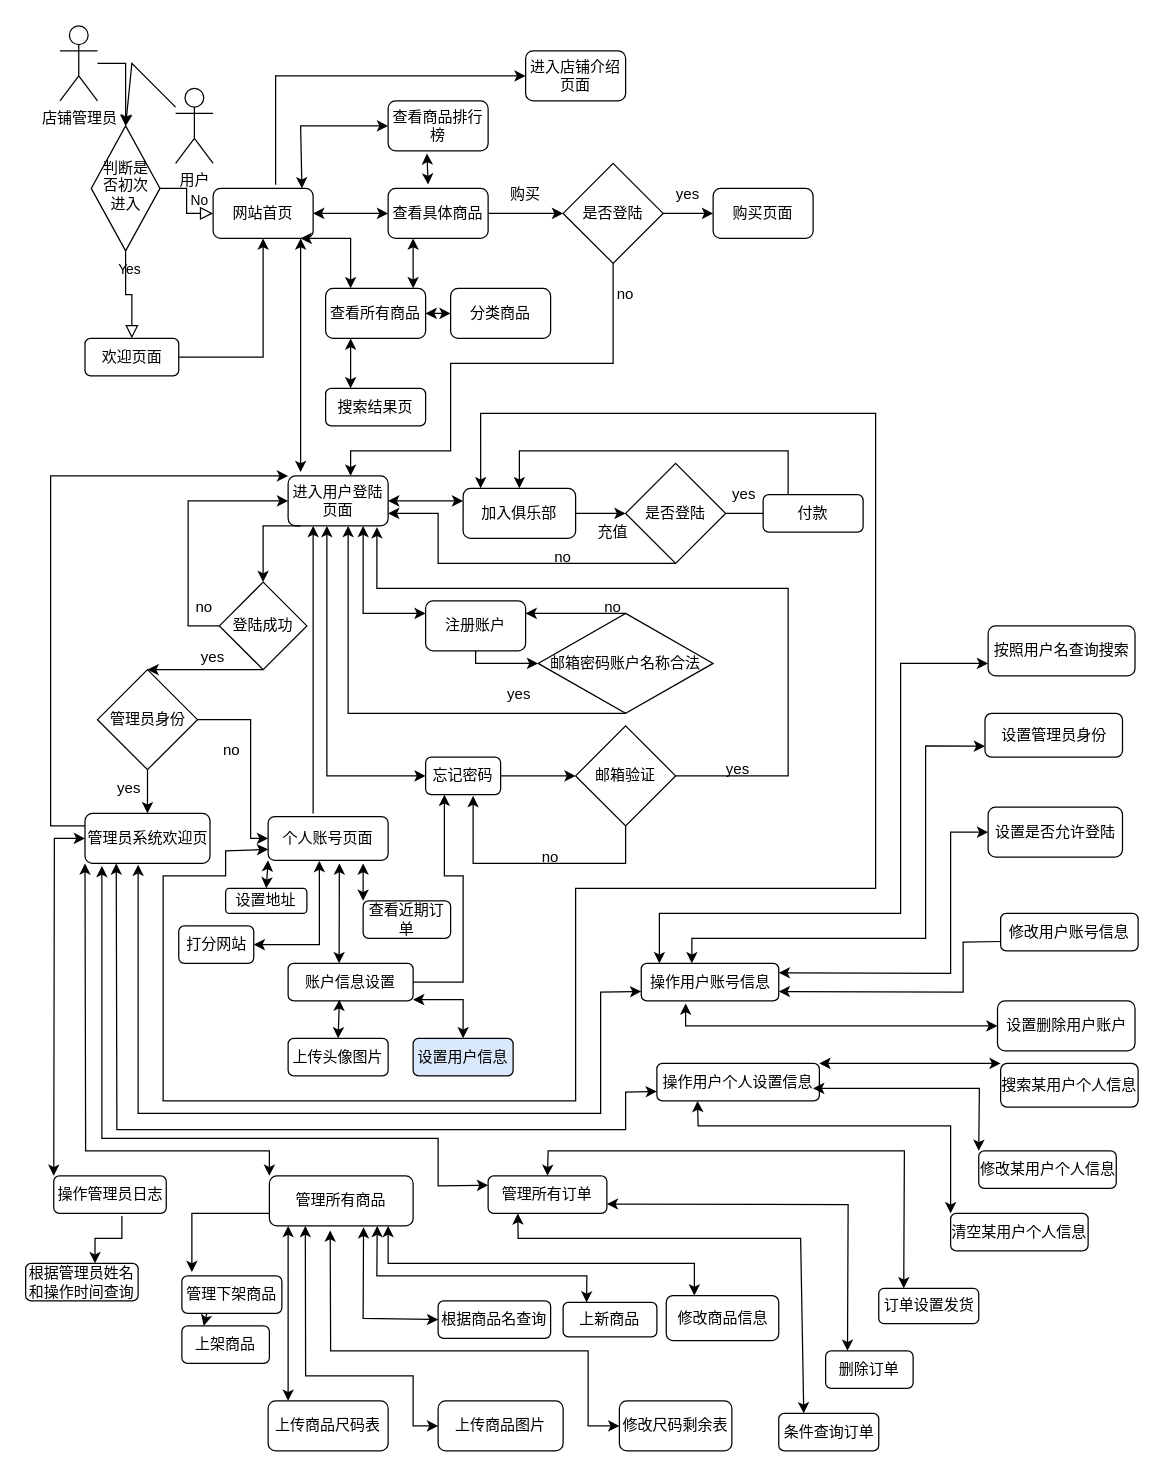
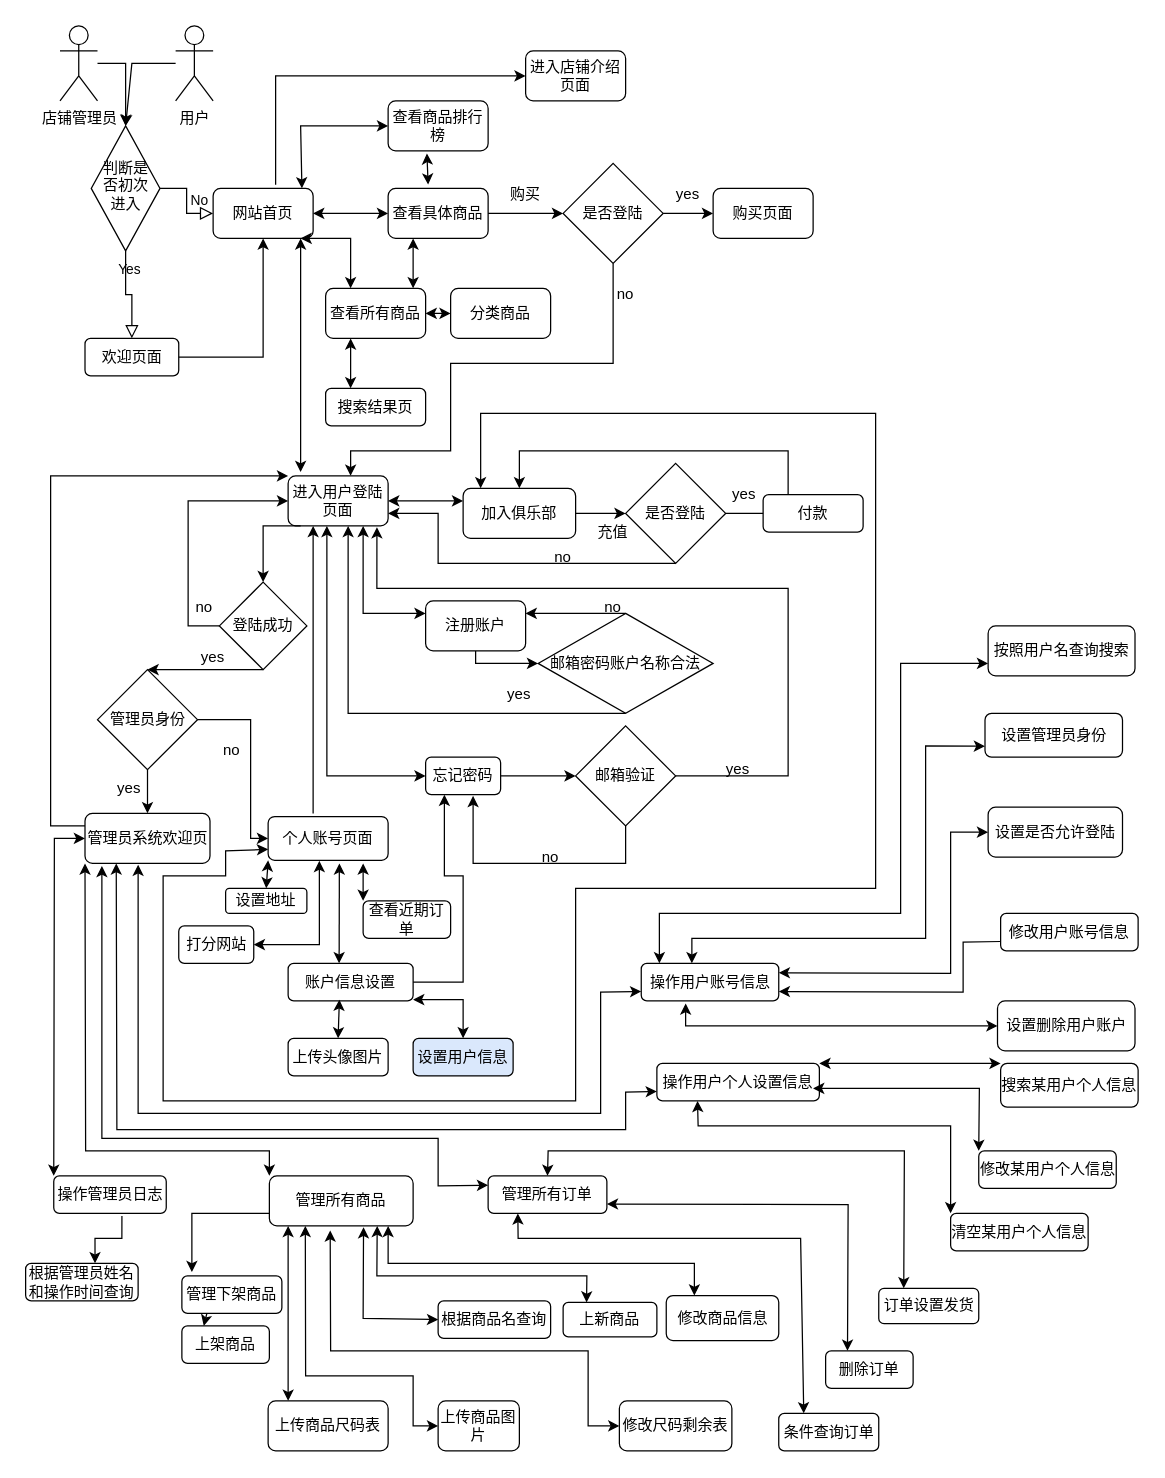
node "用户": moved (194, 126) -> (194, 63)
node "上传商品图片": size 125x50 -> 81x50
